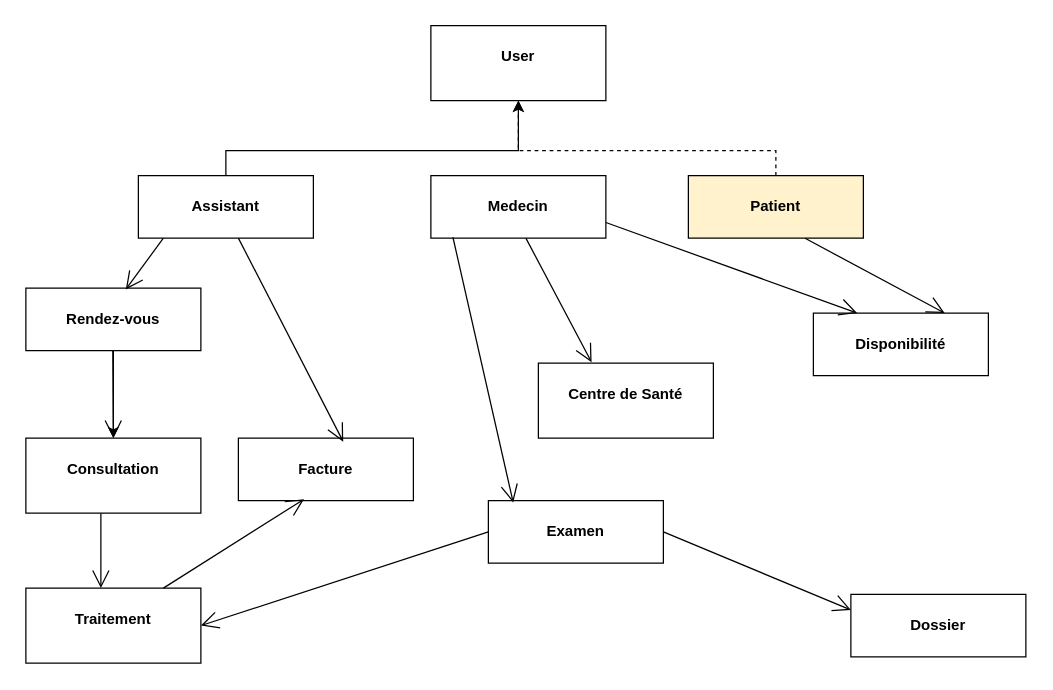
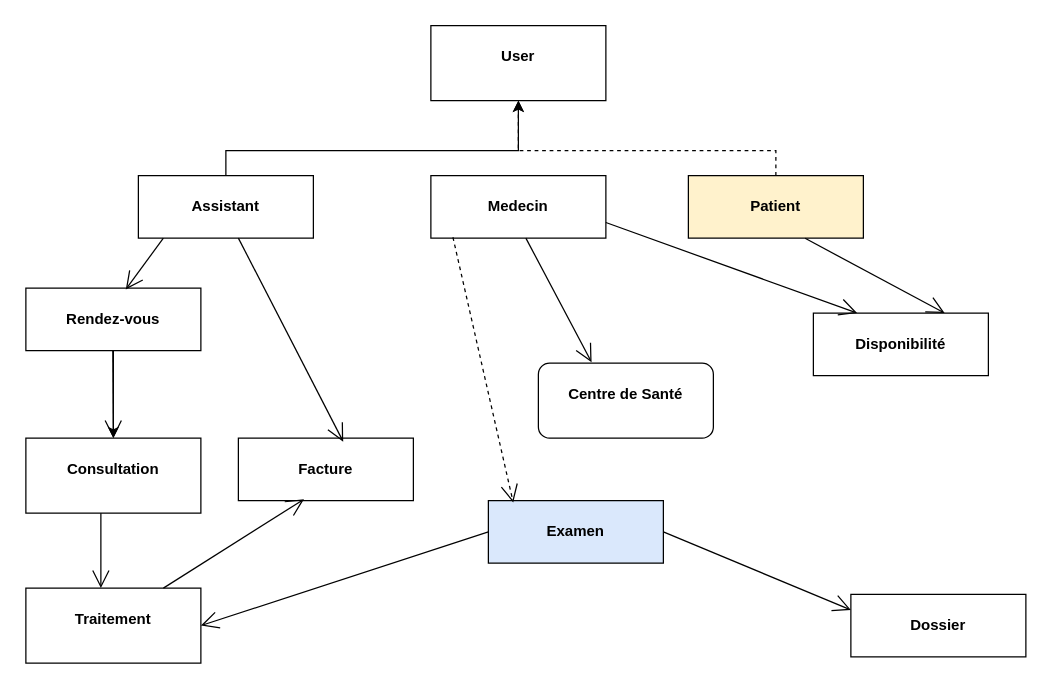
edge "Medecin" -> "Examen": style solid -> dashed
node "Centre de Santé": shape rectangle -> rounded rectangle
node "Examen": fillcolor #ffffff -> #dae8fc
